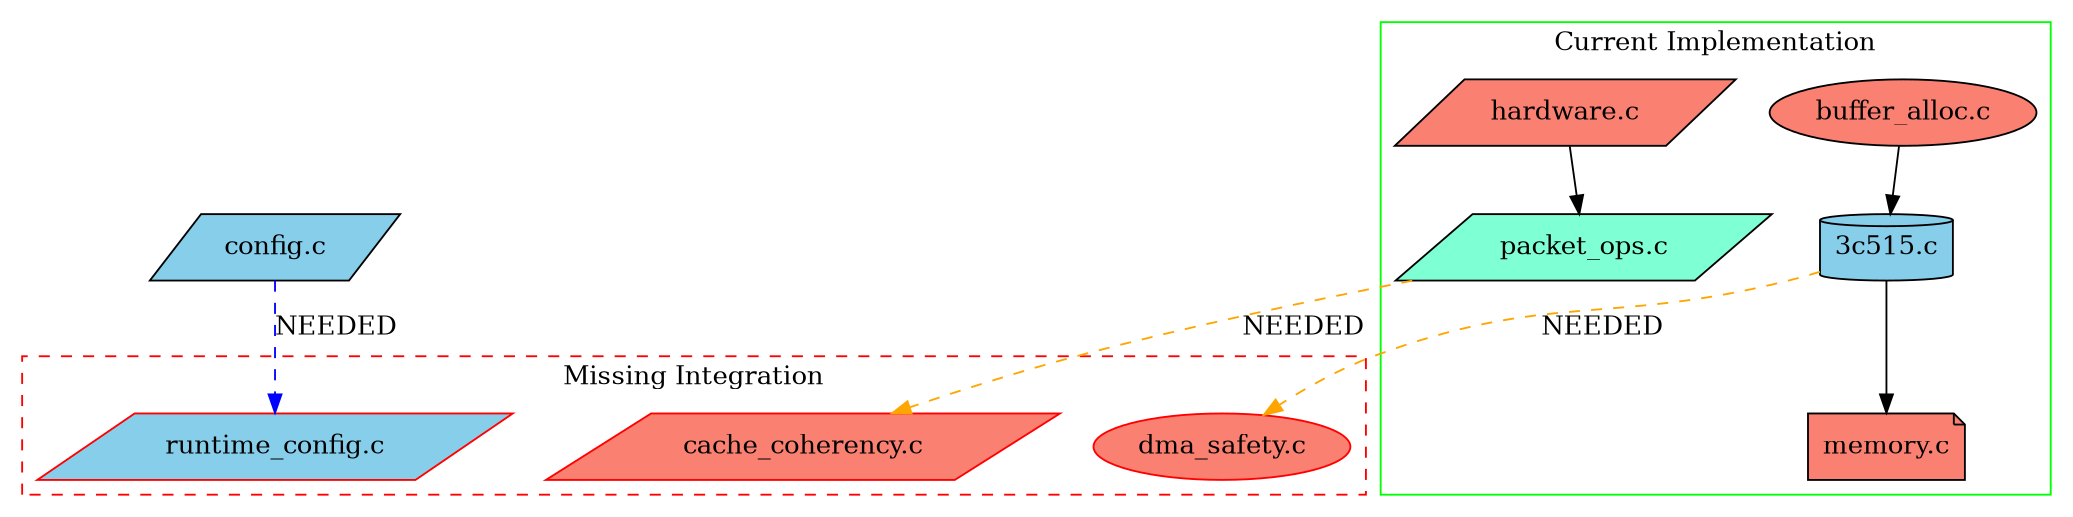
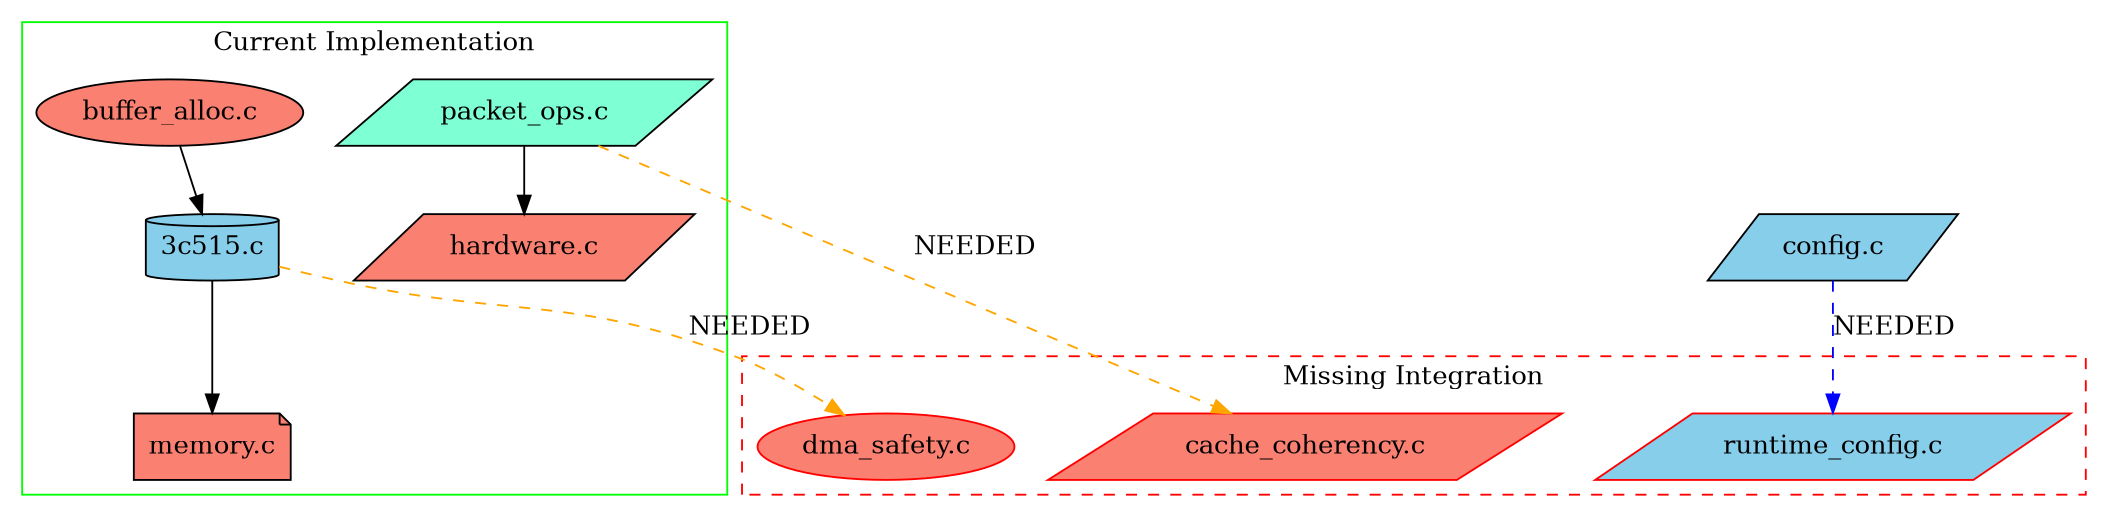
edge "hardware.c" -> "packet_ops.c": reversed
